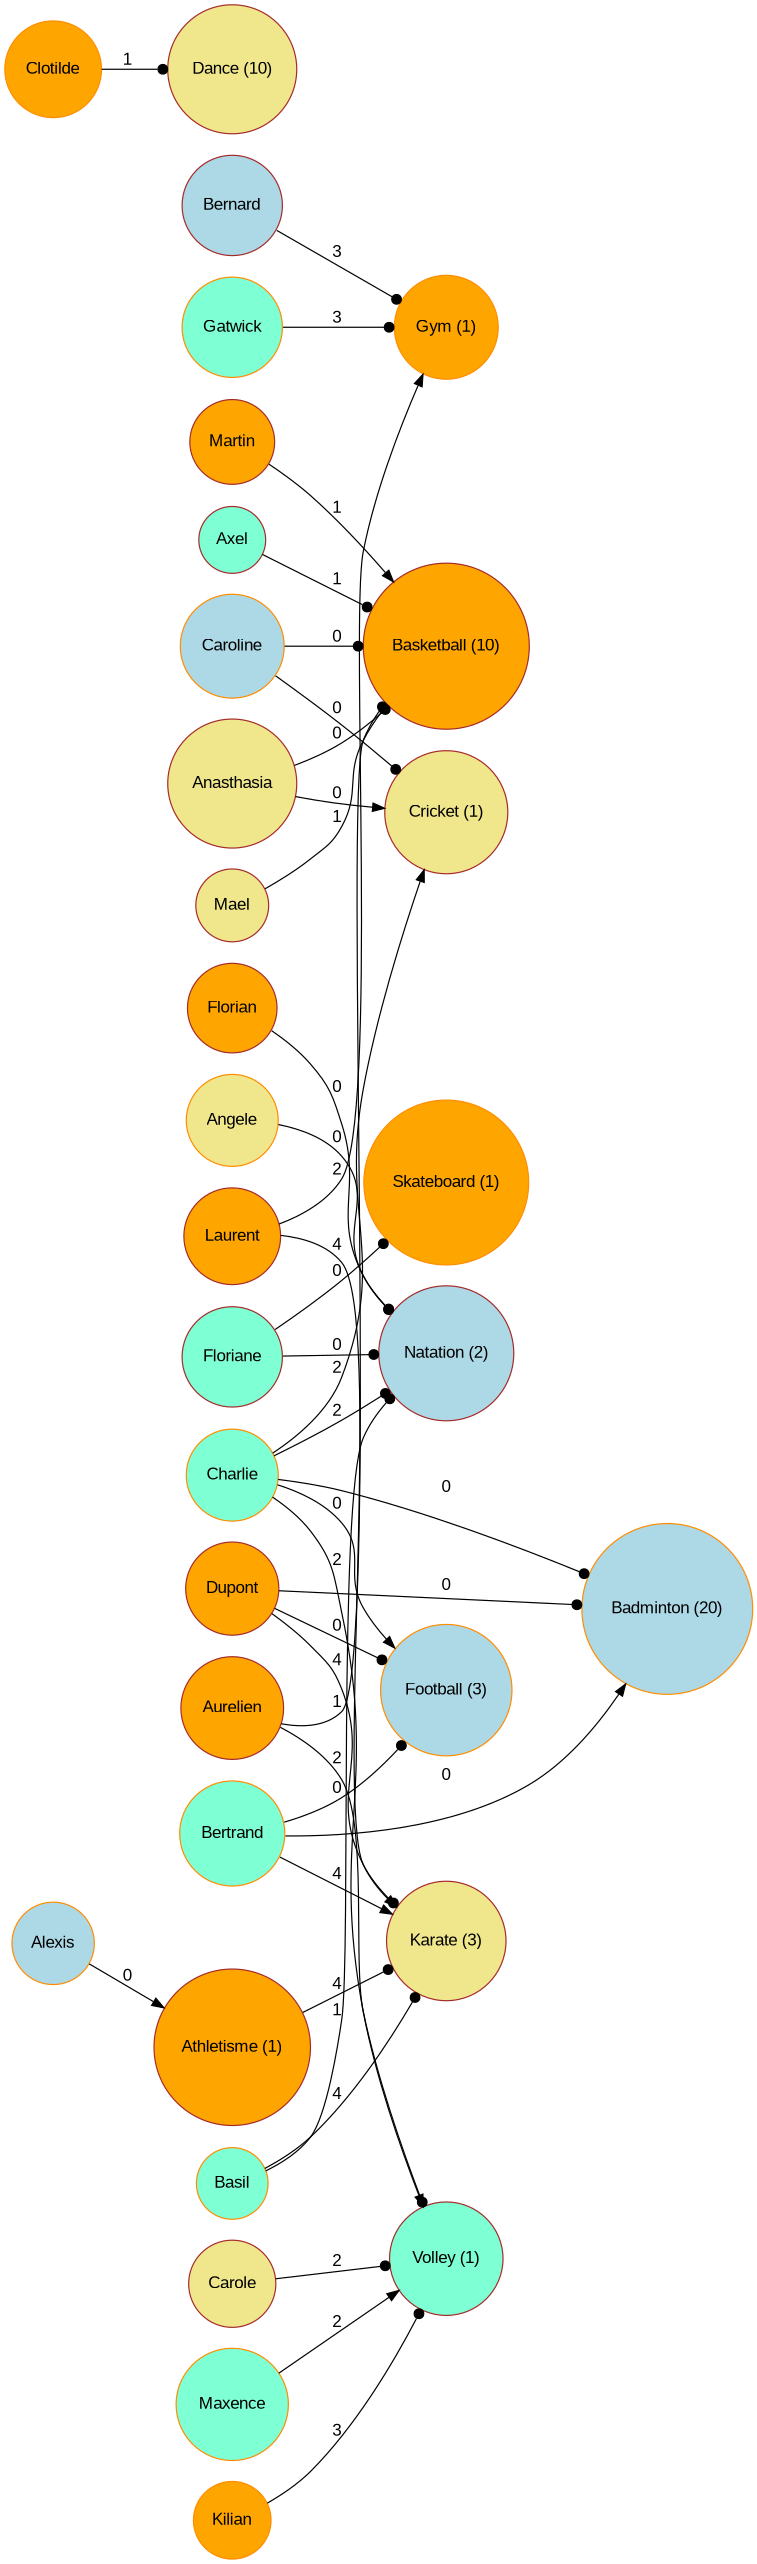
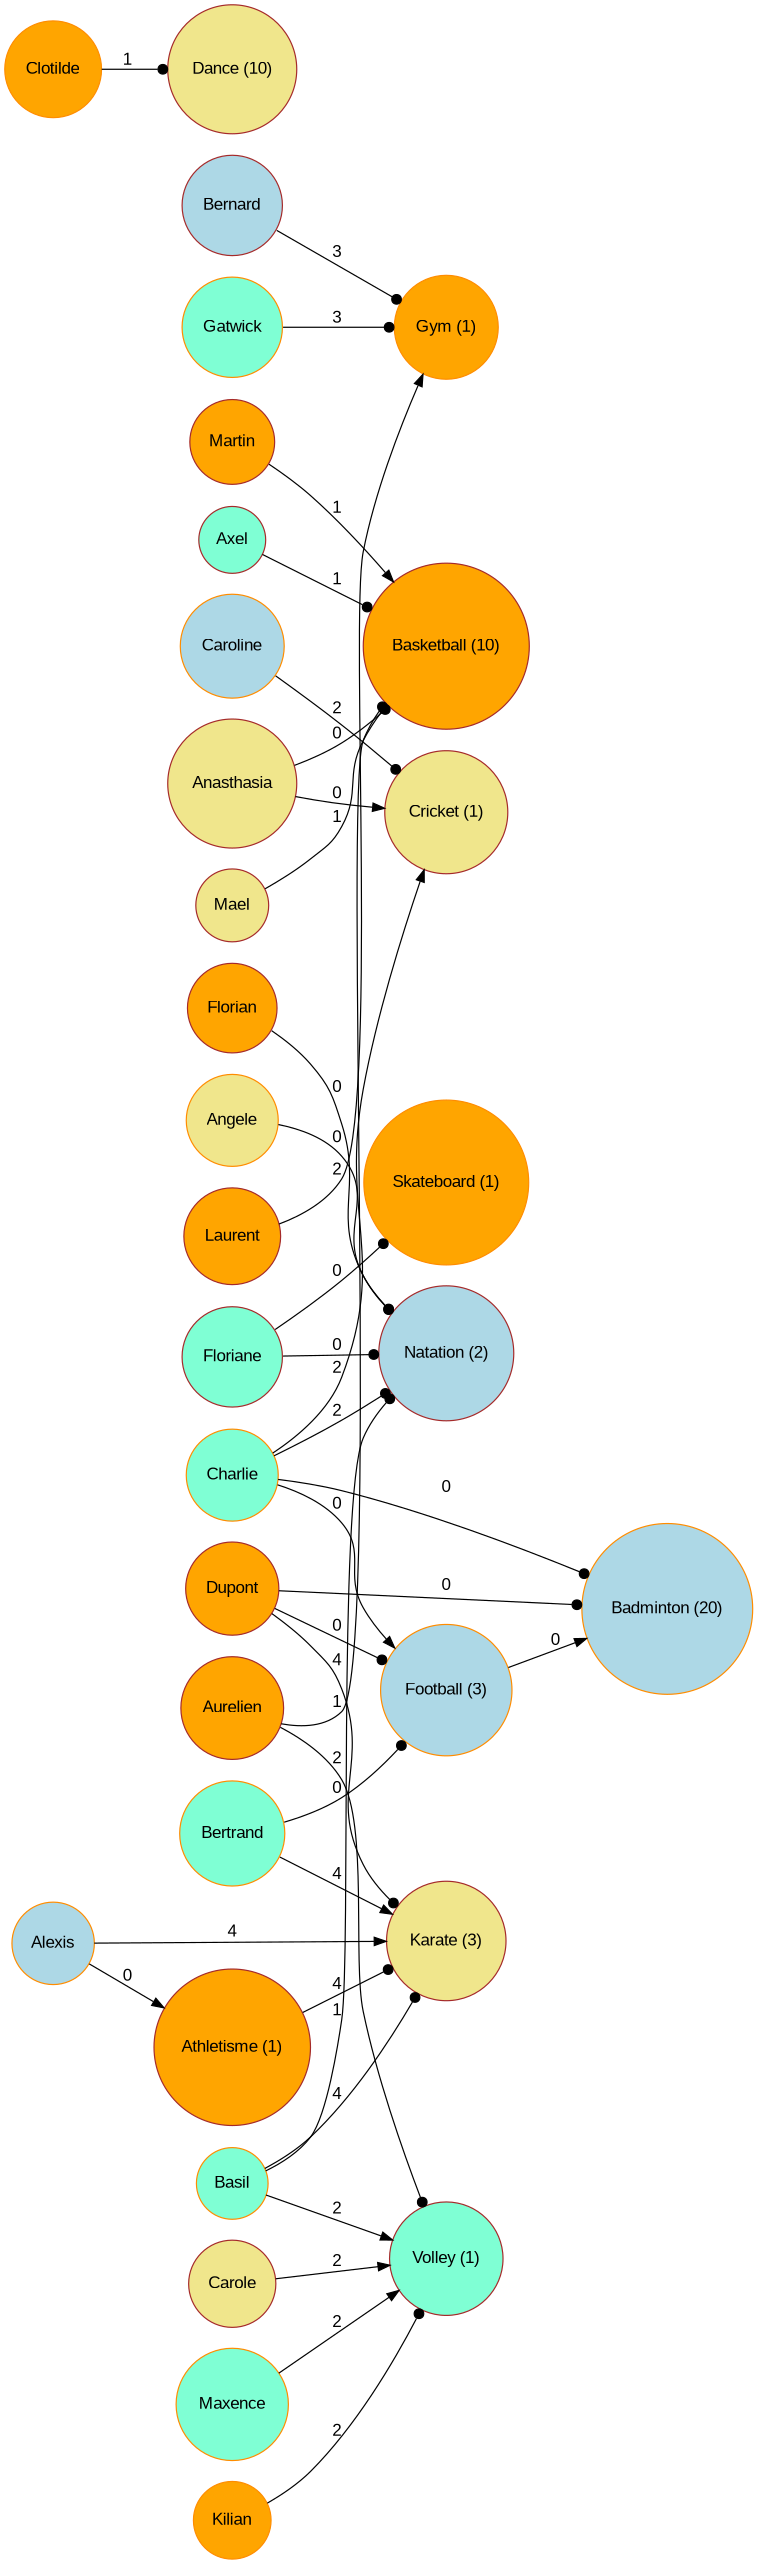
edge "Caroline" -> "Basketball (10)": removed, label "0"
edge "Caroline" -> "Cricket (1)": label "0" -> "2"
edge "Laurent" -> "Karate (3)": now "Alexis" -> "Karate (3)"
edge "Bertrand" -> "Badminton (20)": now "Football (3)" -> "Badminton (20)"
edge "Charlie" -> "Volley (1)": now "Basil" -> "Volley (1)"
edge "Carole" -> "Volley (1)": arrowhead dot -> normal
edge "Kilian" -> "Volley (1)": label "3" -> "2"
